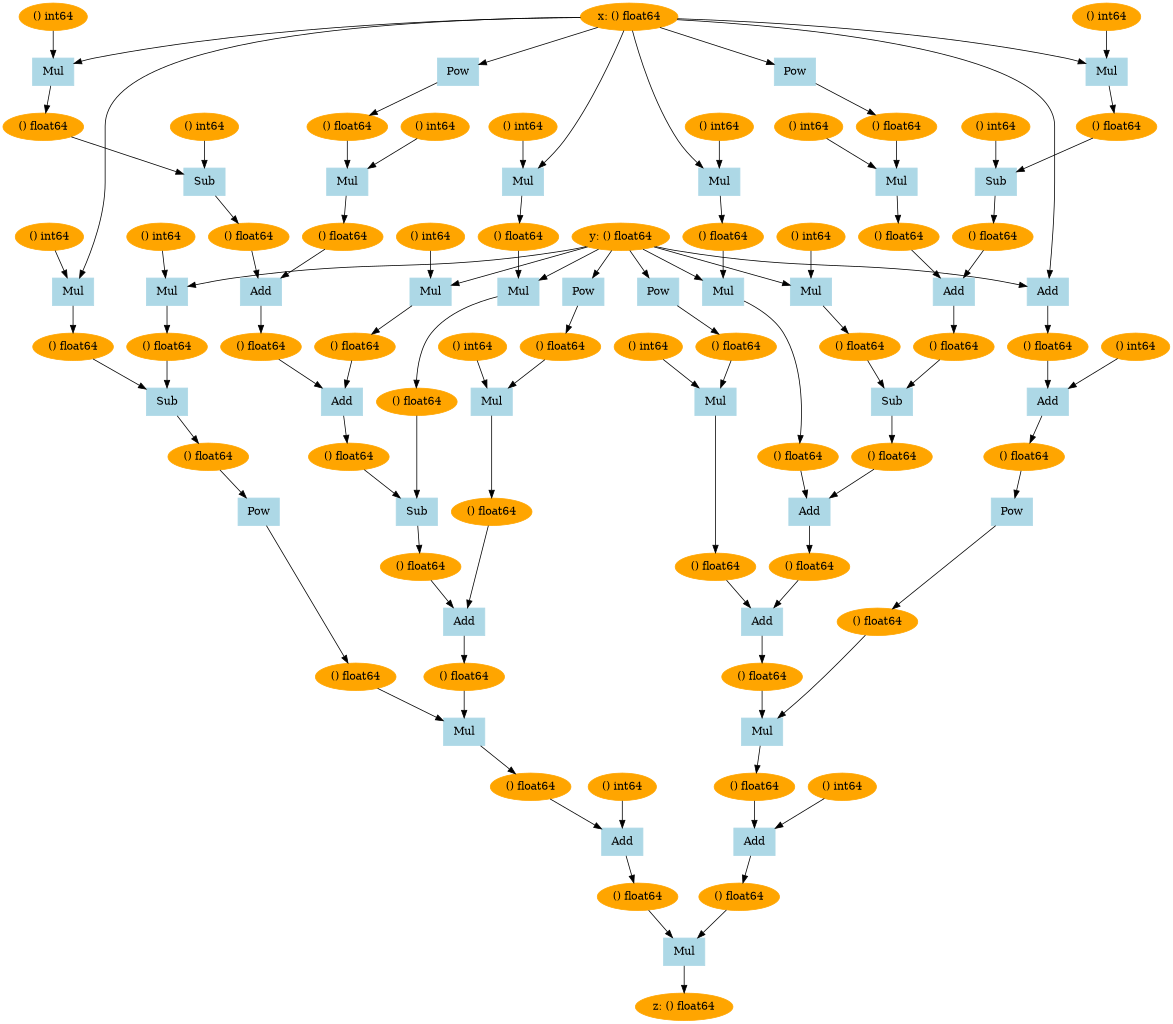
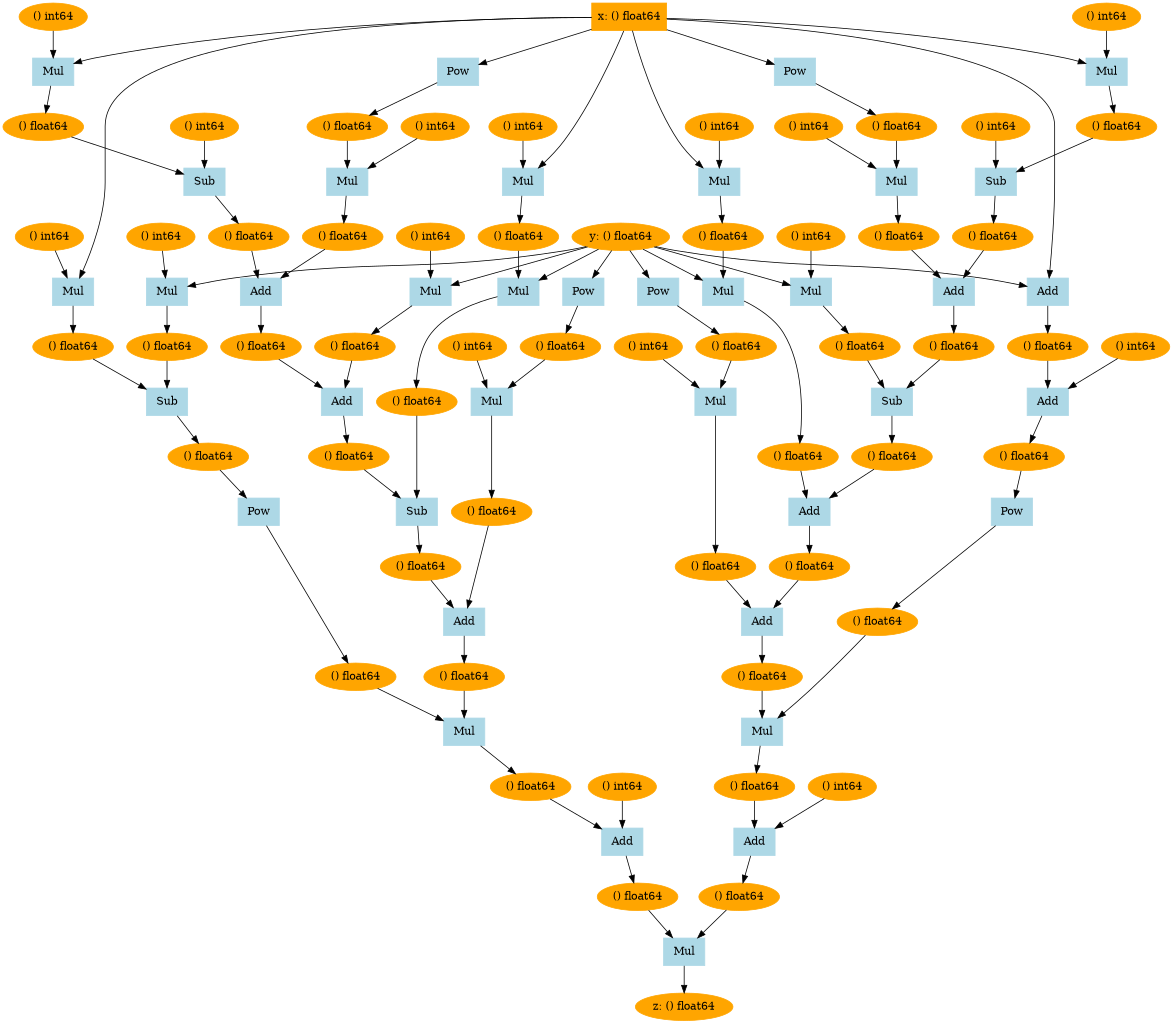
node "x: () float64": shape ellipse -> box
